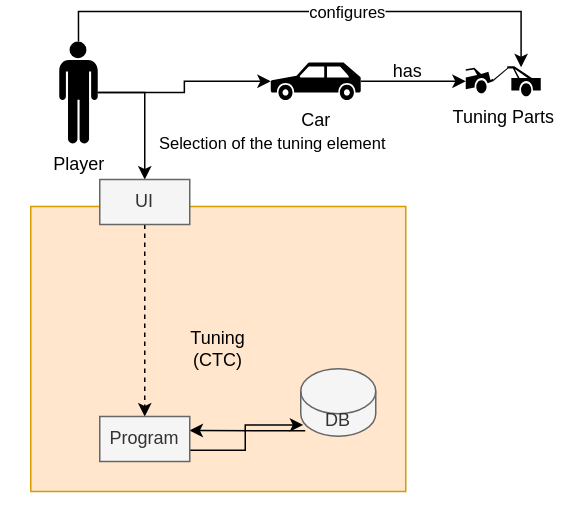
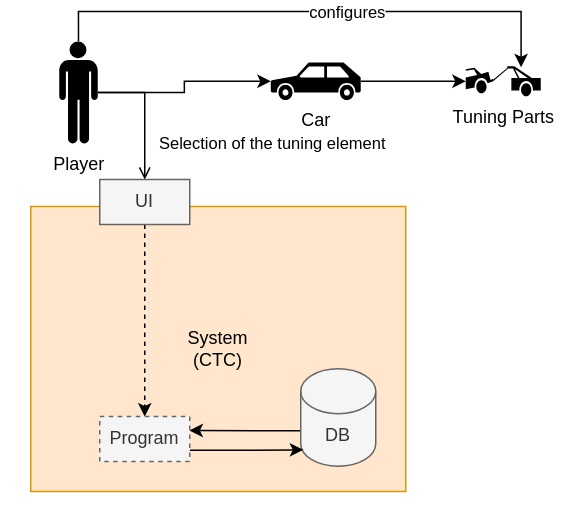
node "has": removed
edge "Player" -> "UI": arrowhead classic -> open
node "Tuning (CTC)": label "Tuning (CTC)" -> "System (CTC)"
node "DB": size 75x68 -> 75x98
node "Program": style solid -> dashed
